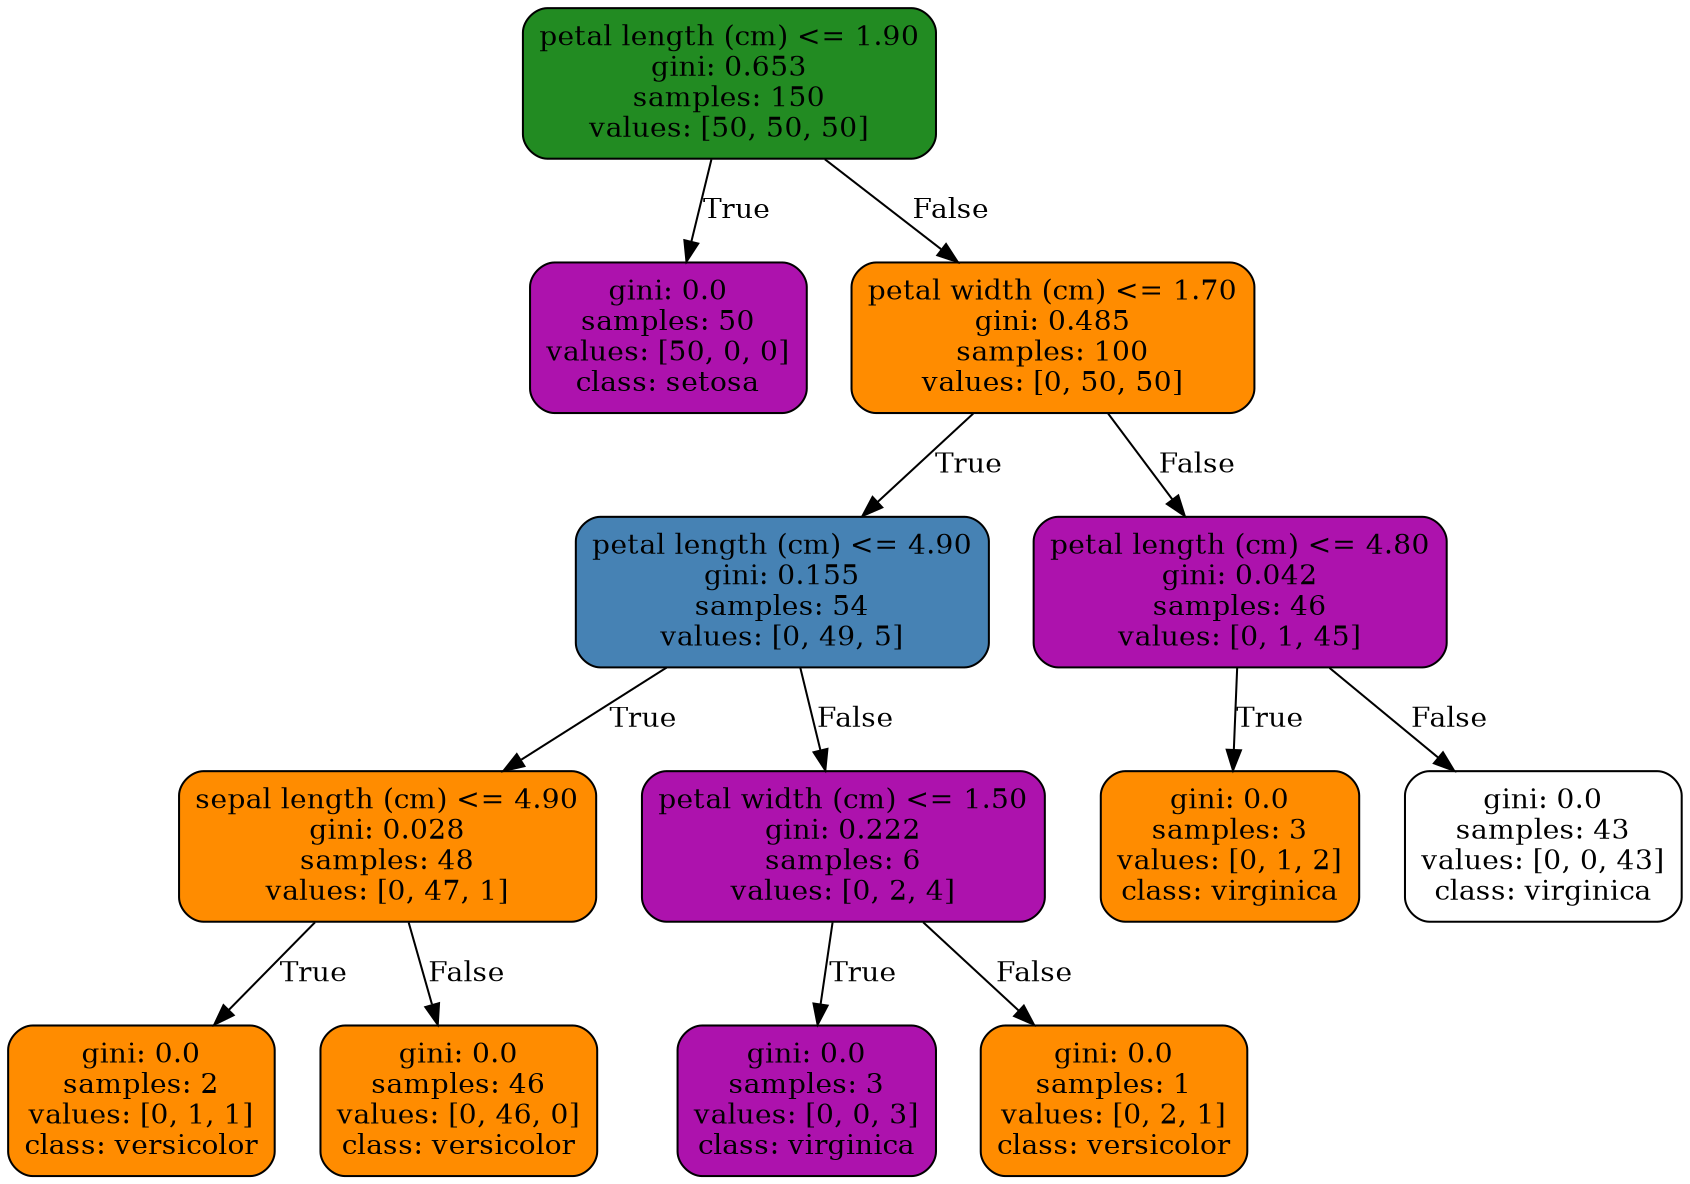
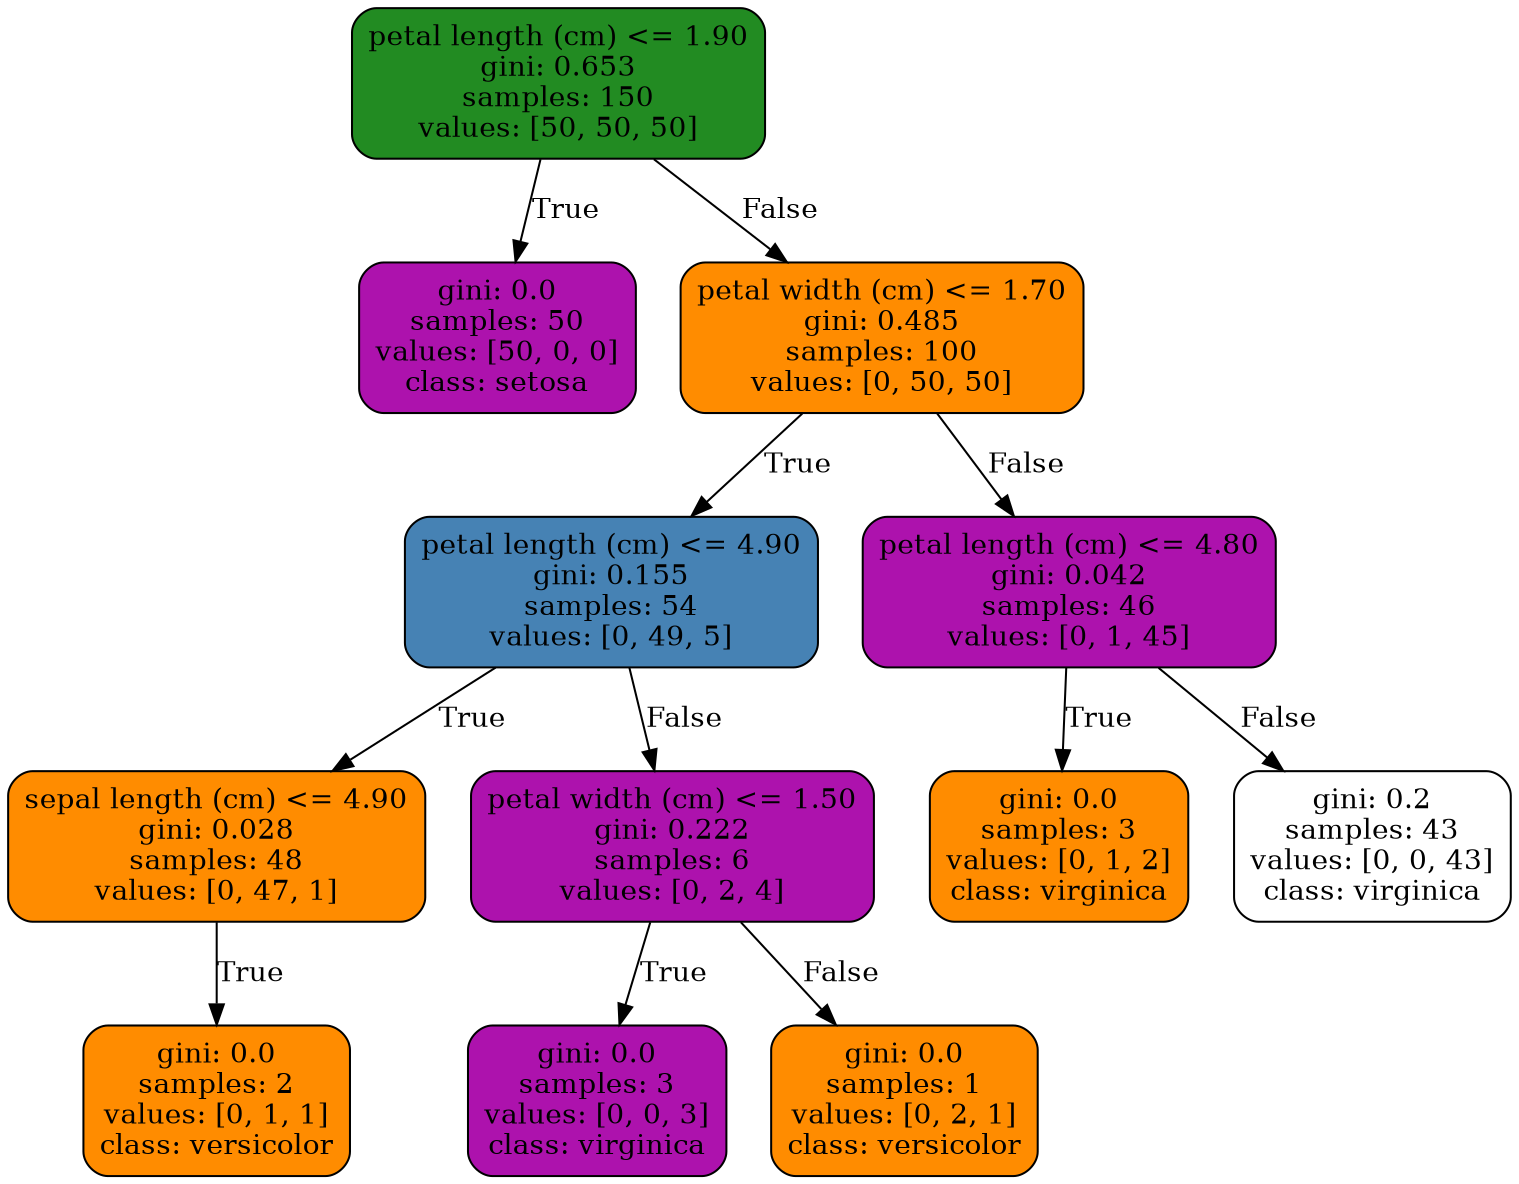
node "gini: 0.0 samples: 43 values: [0, 0, 43] class: virginica": label "gini: 0.0 samples: 43 values: [0, 0, 43] class: virginica" -> "gini: 0.2 samples: 43 values: [0, 0, 43] class: virginica"
node "gini: 0.0 samples: 46 values: [0, 46, 0] class: versicolor": removed
